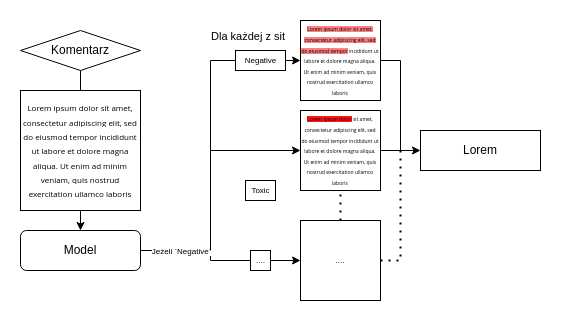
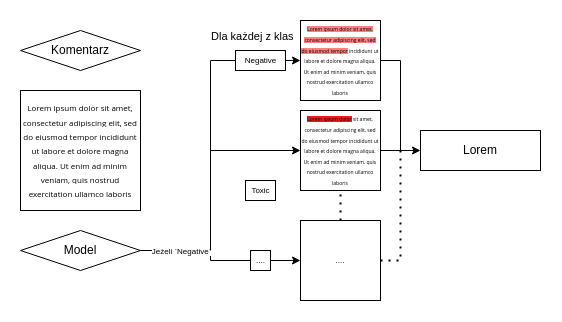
node "Dla każdej z sit": label "Dla każdej z sit" -> "Dla każdej z klas"
edge "Komentarz" -> "Model": removed
node "Model": shape rounded rectangle -> diamond
